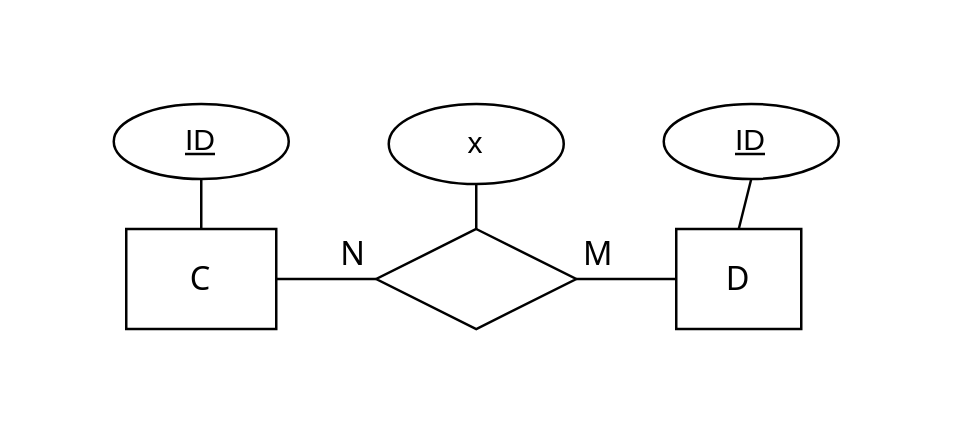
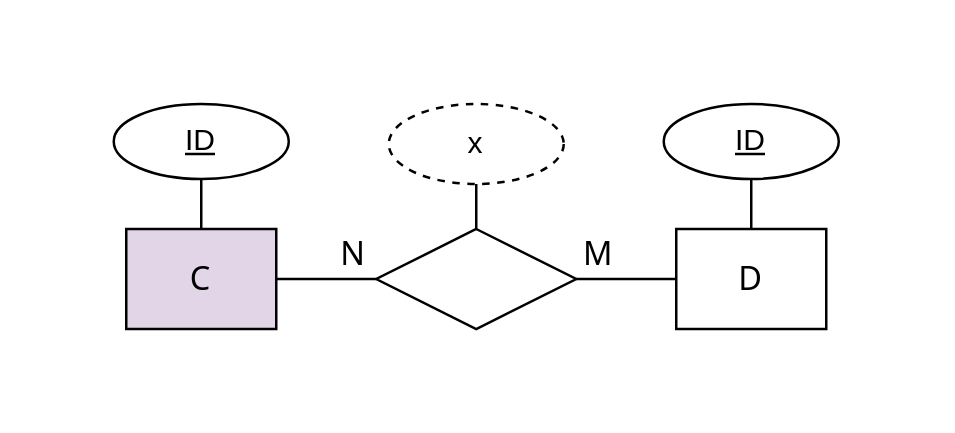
node "x": style solid -> dashed
node "C": fillcolor #ffffff -> #e1d5e7
node "D": size 125x100 -> 150x100
